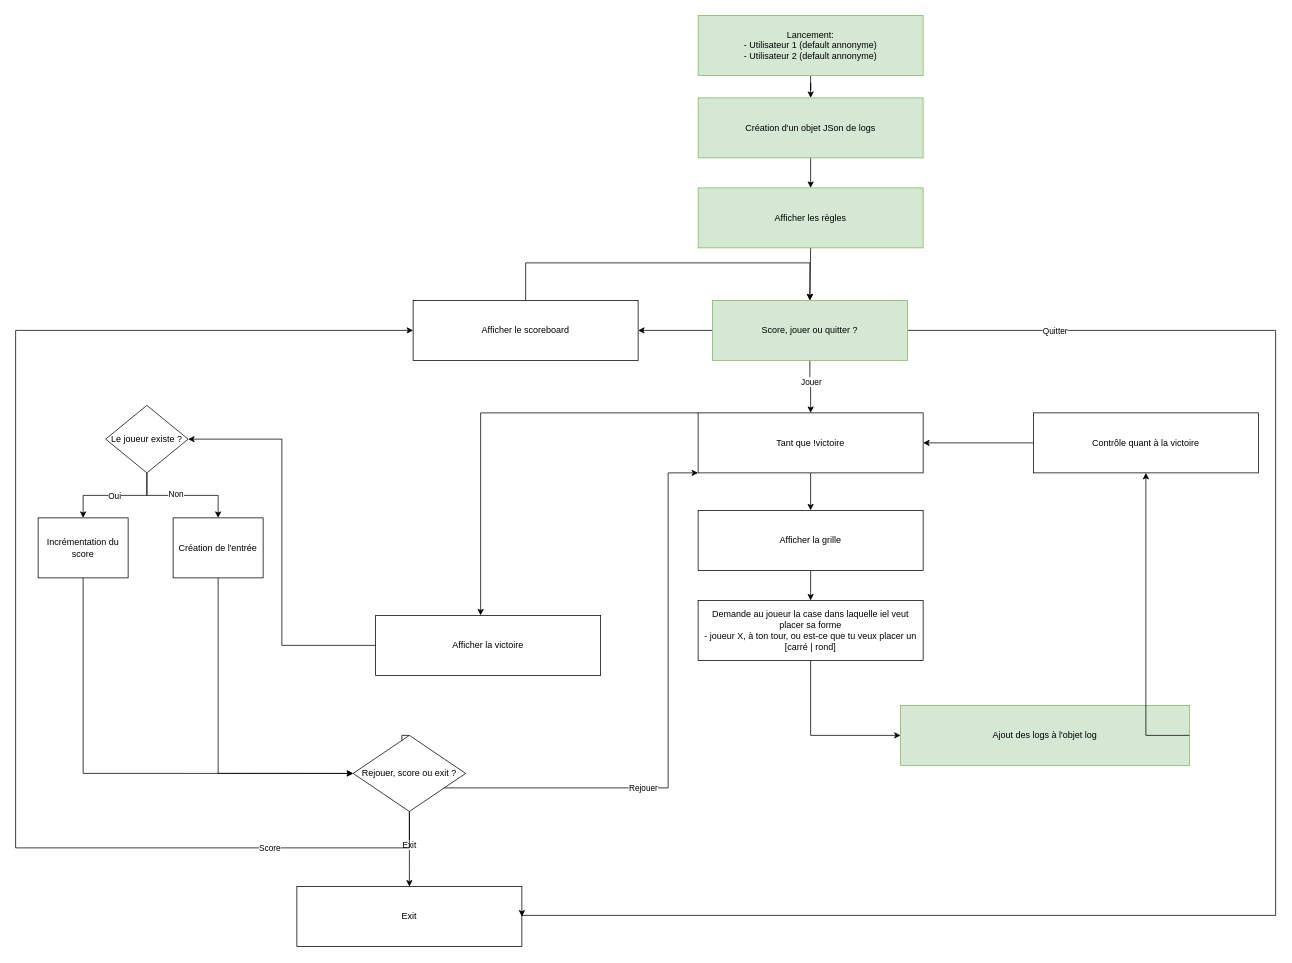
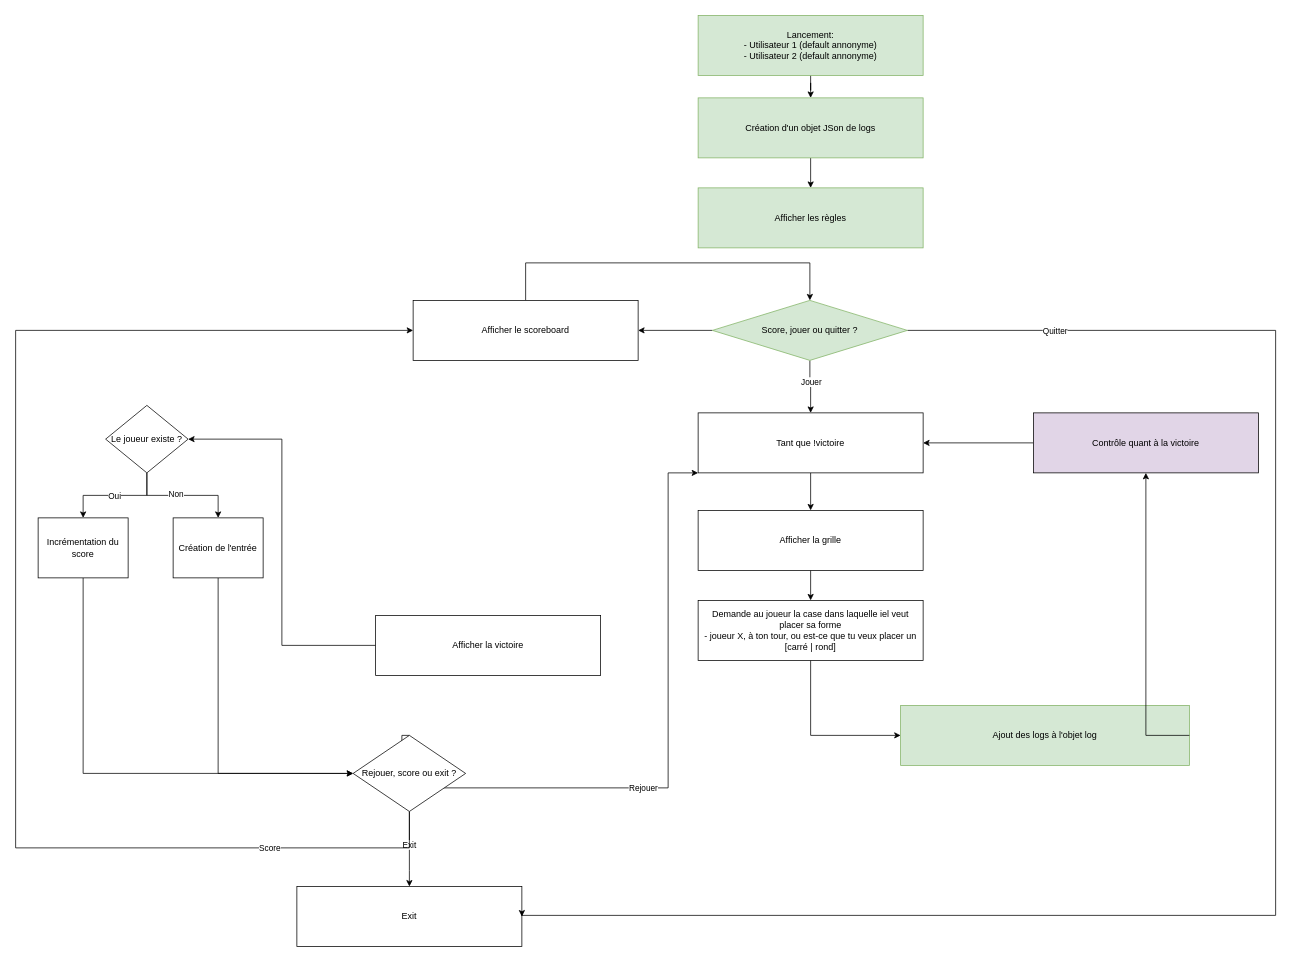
edge "Afficher les règles" -> "Score, jouer ou quitter ?": removed
node "Score, jouer ou quitter ?": shape rectangle -> diamond
node "Contrôle quant à la victoire": fillcolor #ffffff -> #e1d5e7
edge "Tant que !victoire" -> "Afficher la victoire": removed
